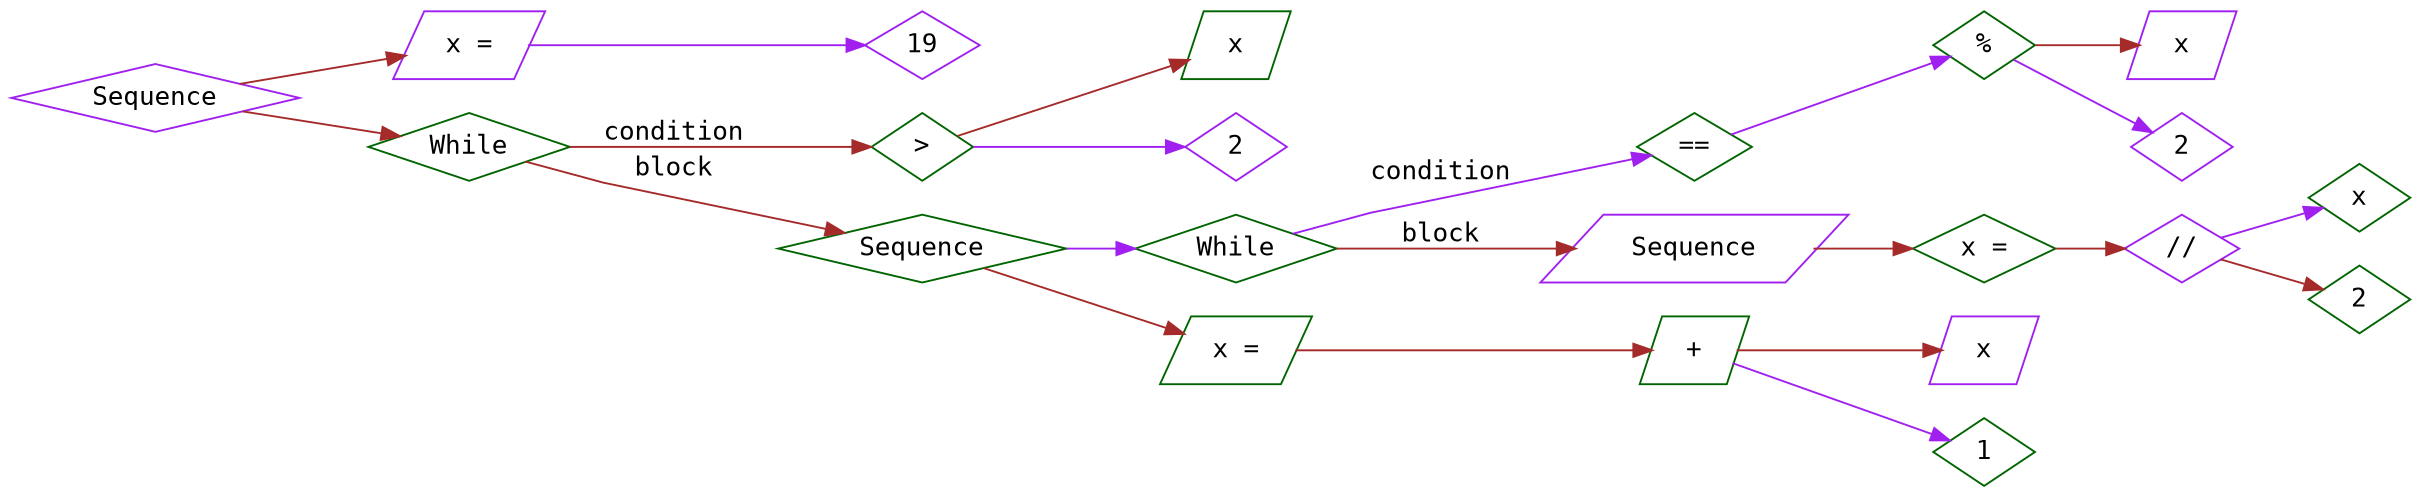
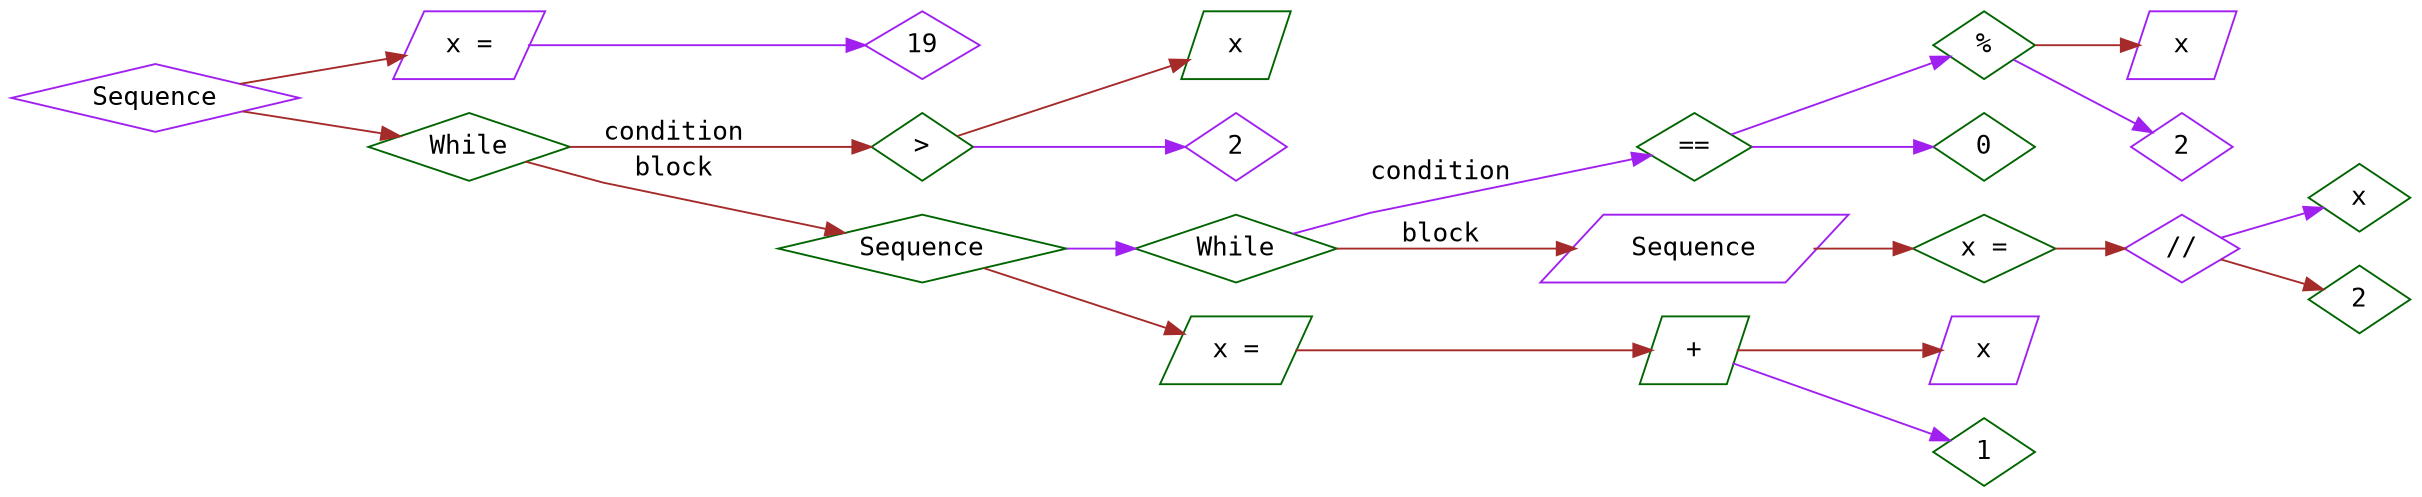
node "0": added
